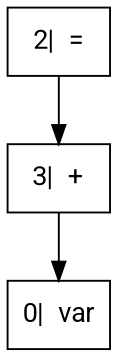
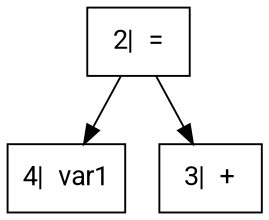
node "4|  var1": added
node "0|  var": removed
